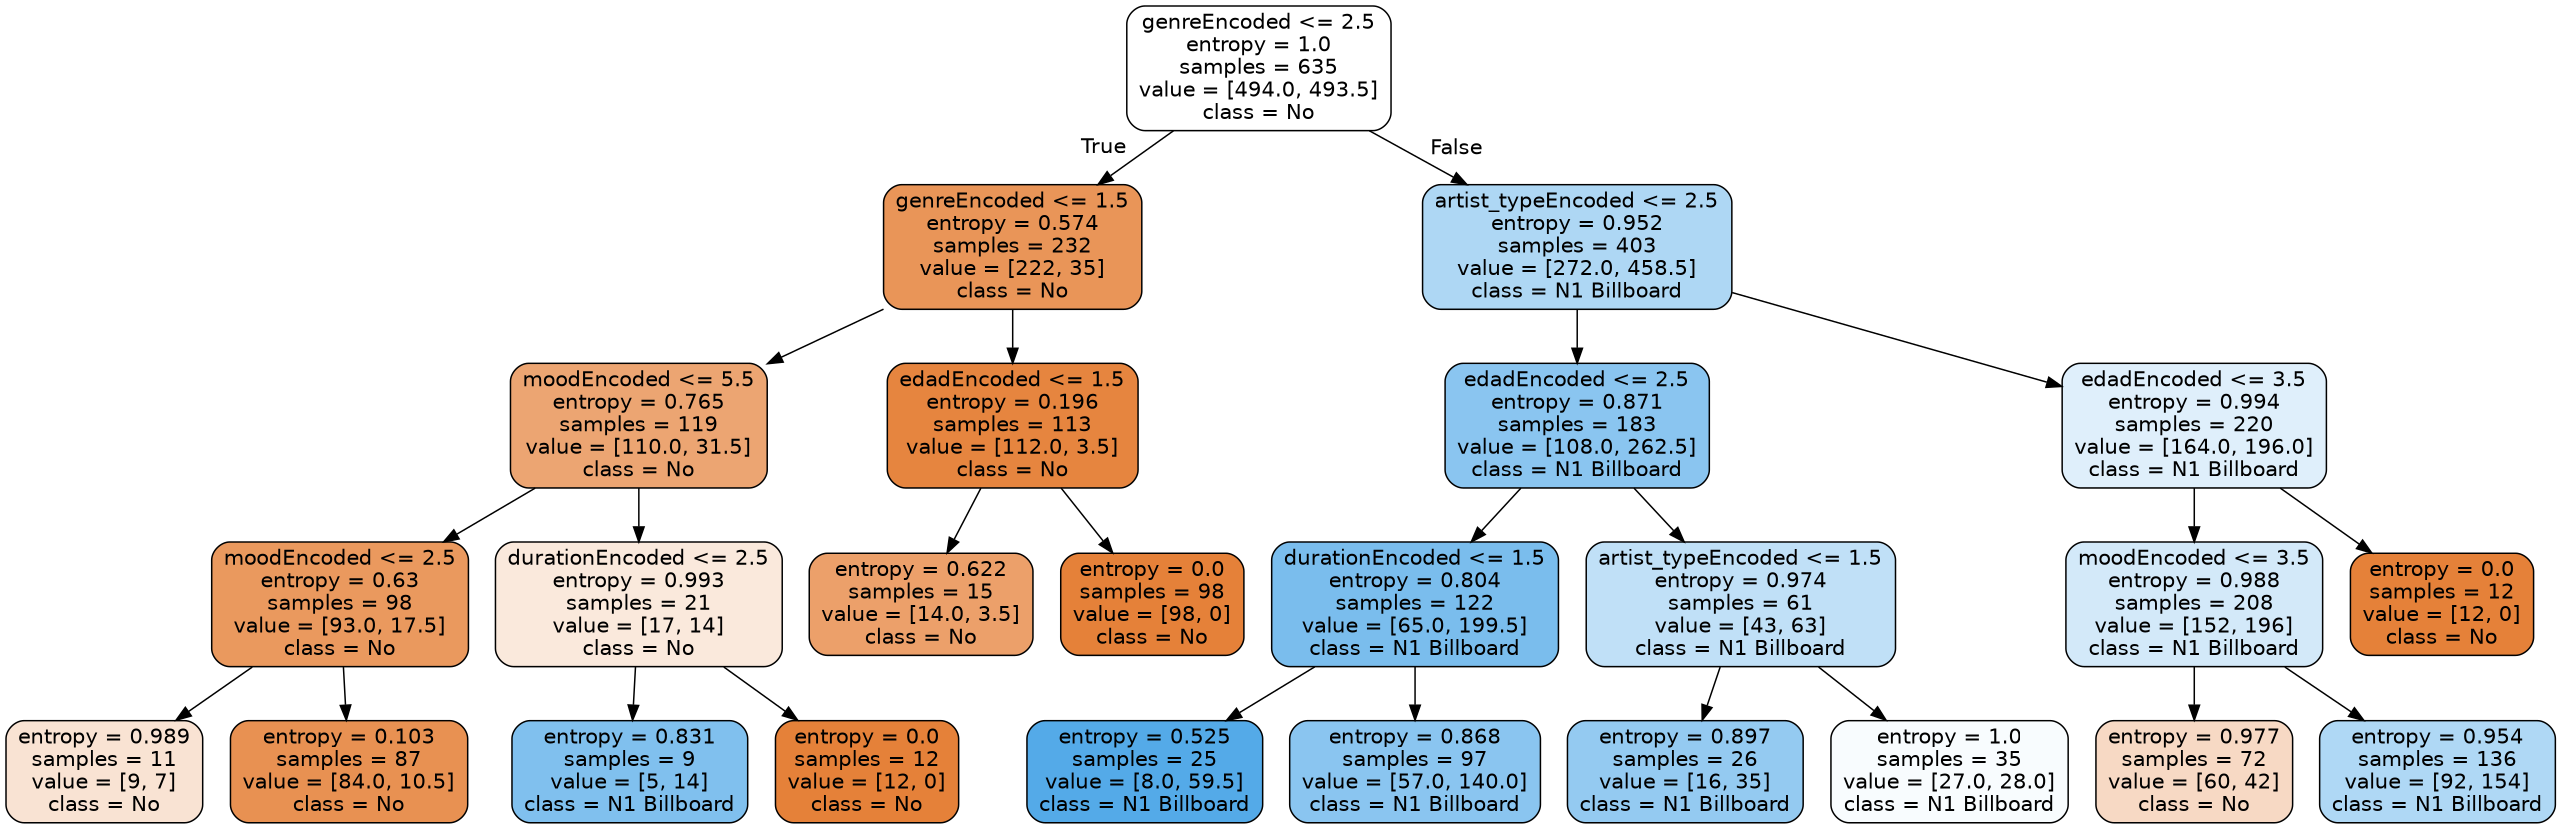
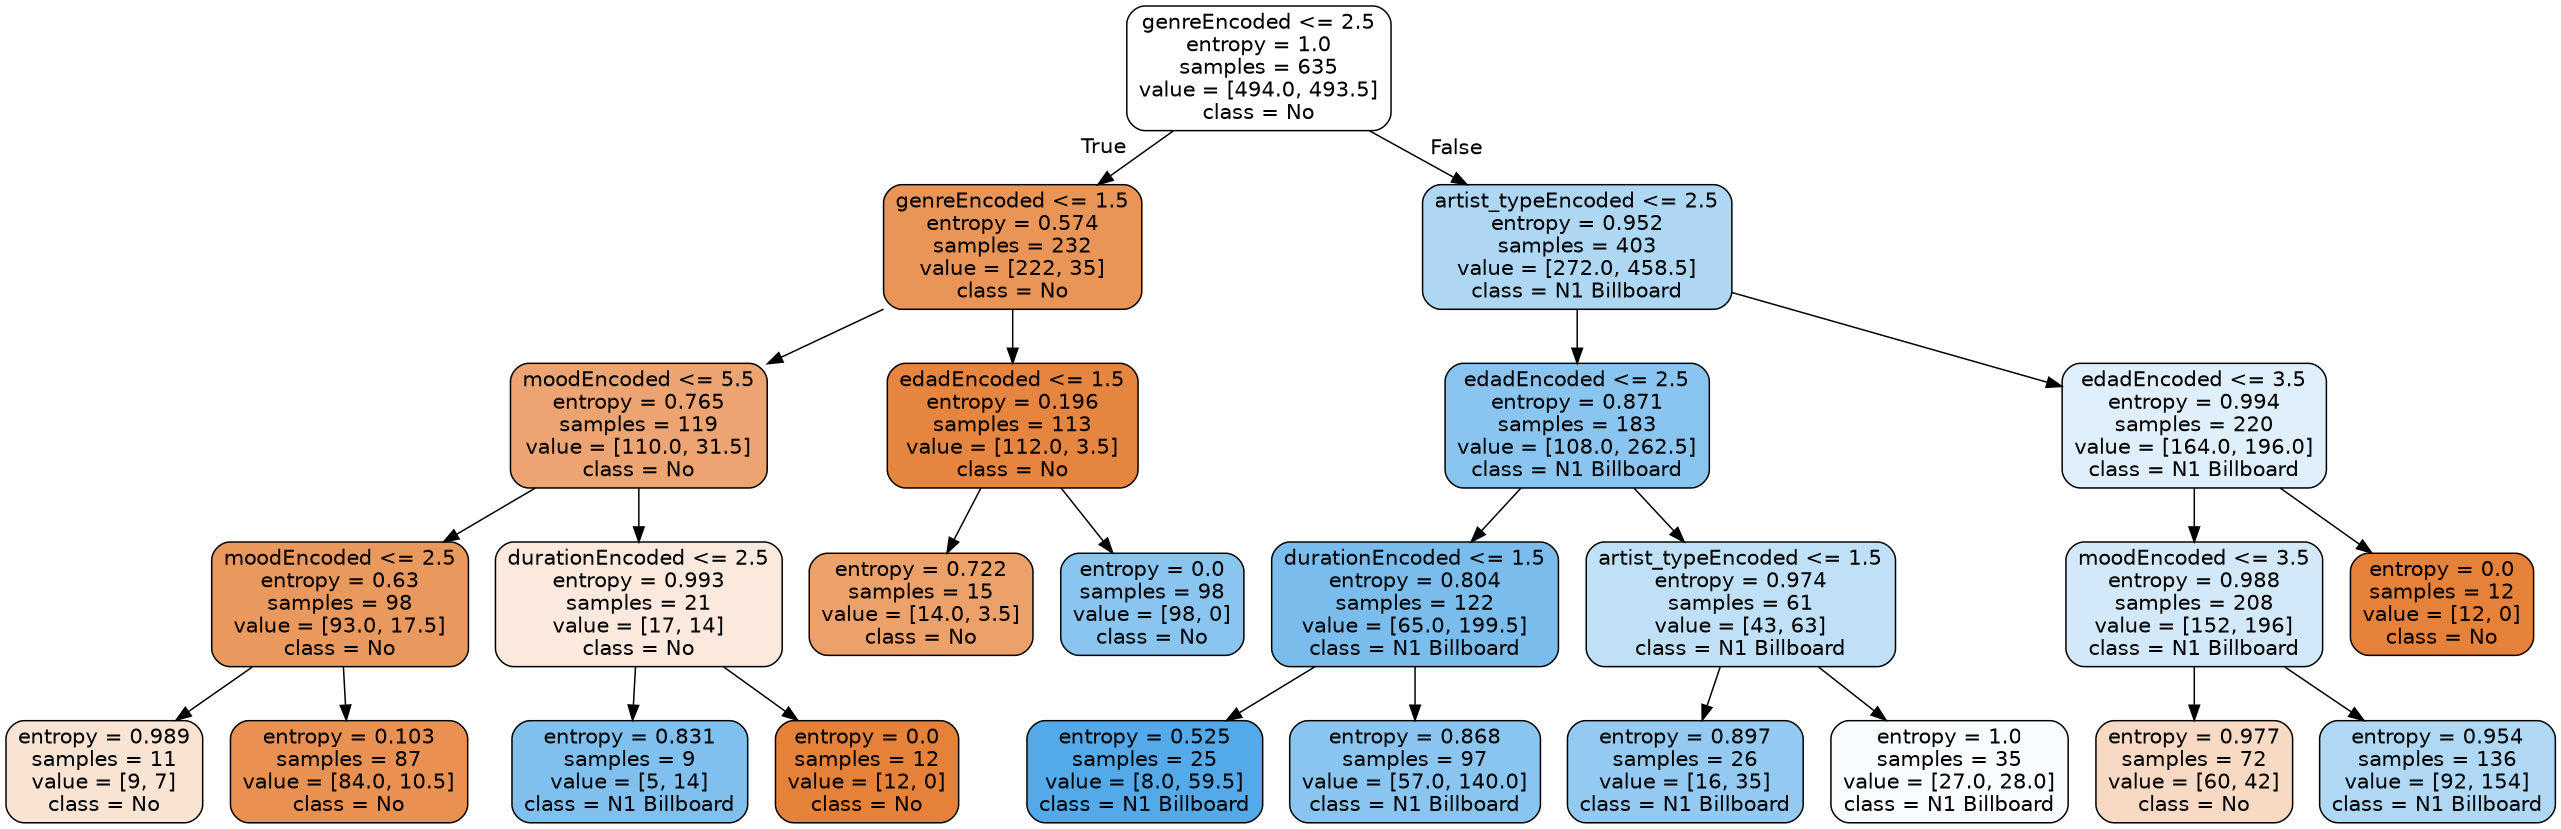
node "entropy = 0.622 samples = 15 value = [14.0, 3.5] class = No": label "entropy = 0.622 samples = 15 value = [14.0, 3.5] class = No" -> "entropy = 0.722 samples = 15 value = [14.0, 3.5] class = No"
node "entropy = 0.0 samples = 98 value = [98, 0] class = No": fillcolor #e58139 -> #8ac5f0
